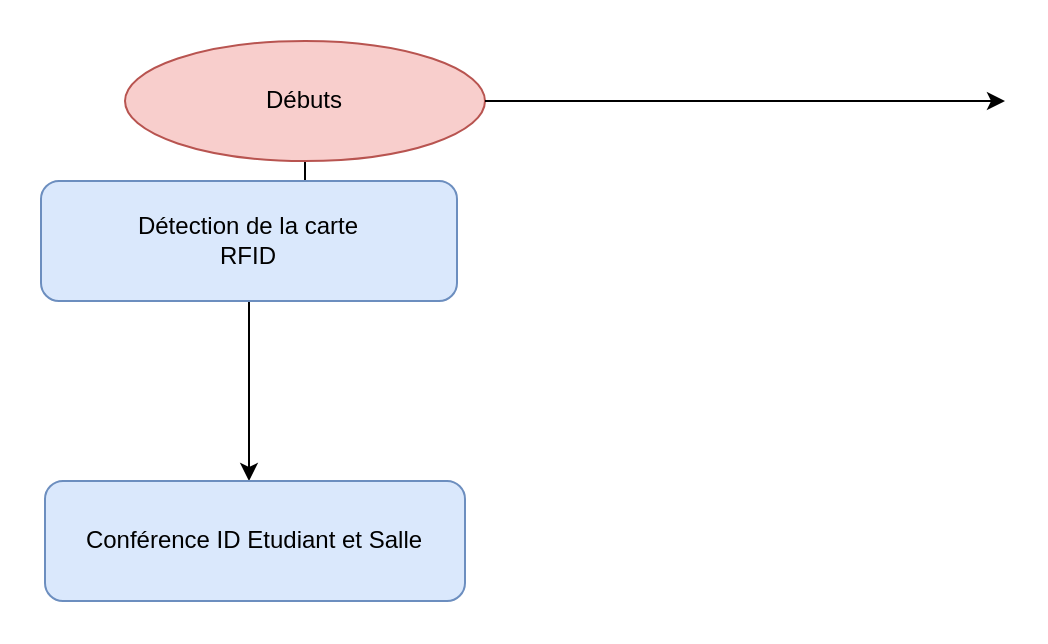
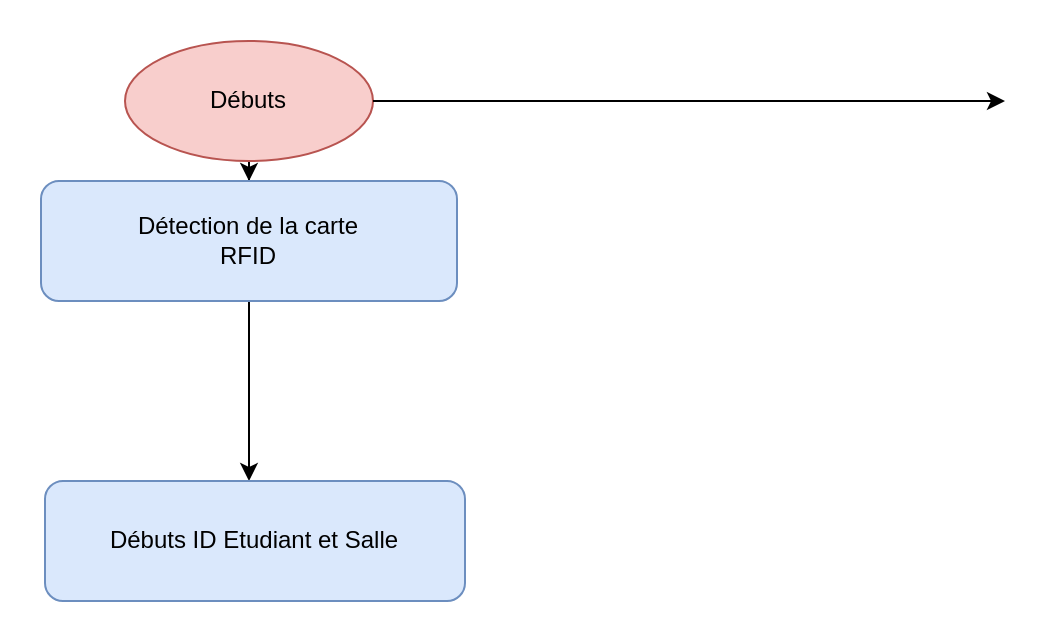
node "Débuts": size 360x120 -> 248x120
node "Conférence ID Etudiant et Salle": label "Conférence ID Etudiant et Salle" -> "Débuts ID Etudiant et Salle"
